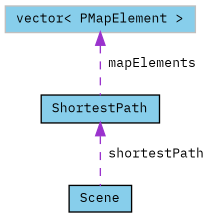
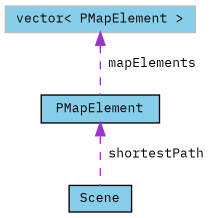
node "ShortestPath": label "ShortestPath" -> "PMapElement"
